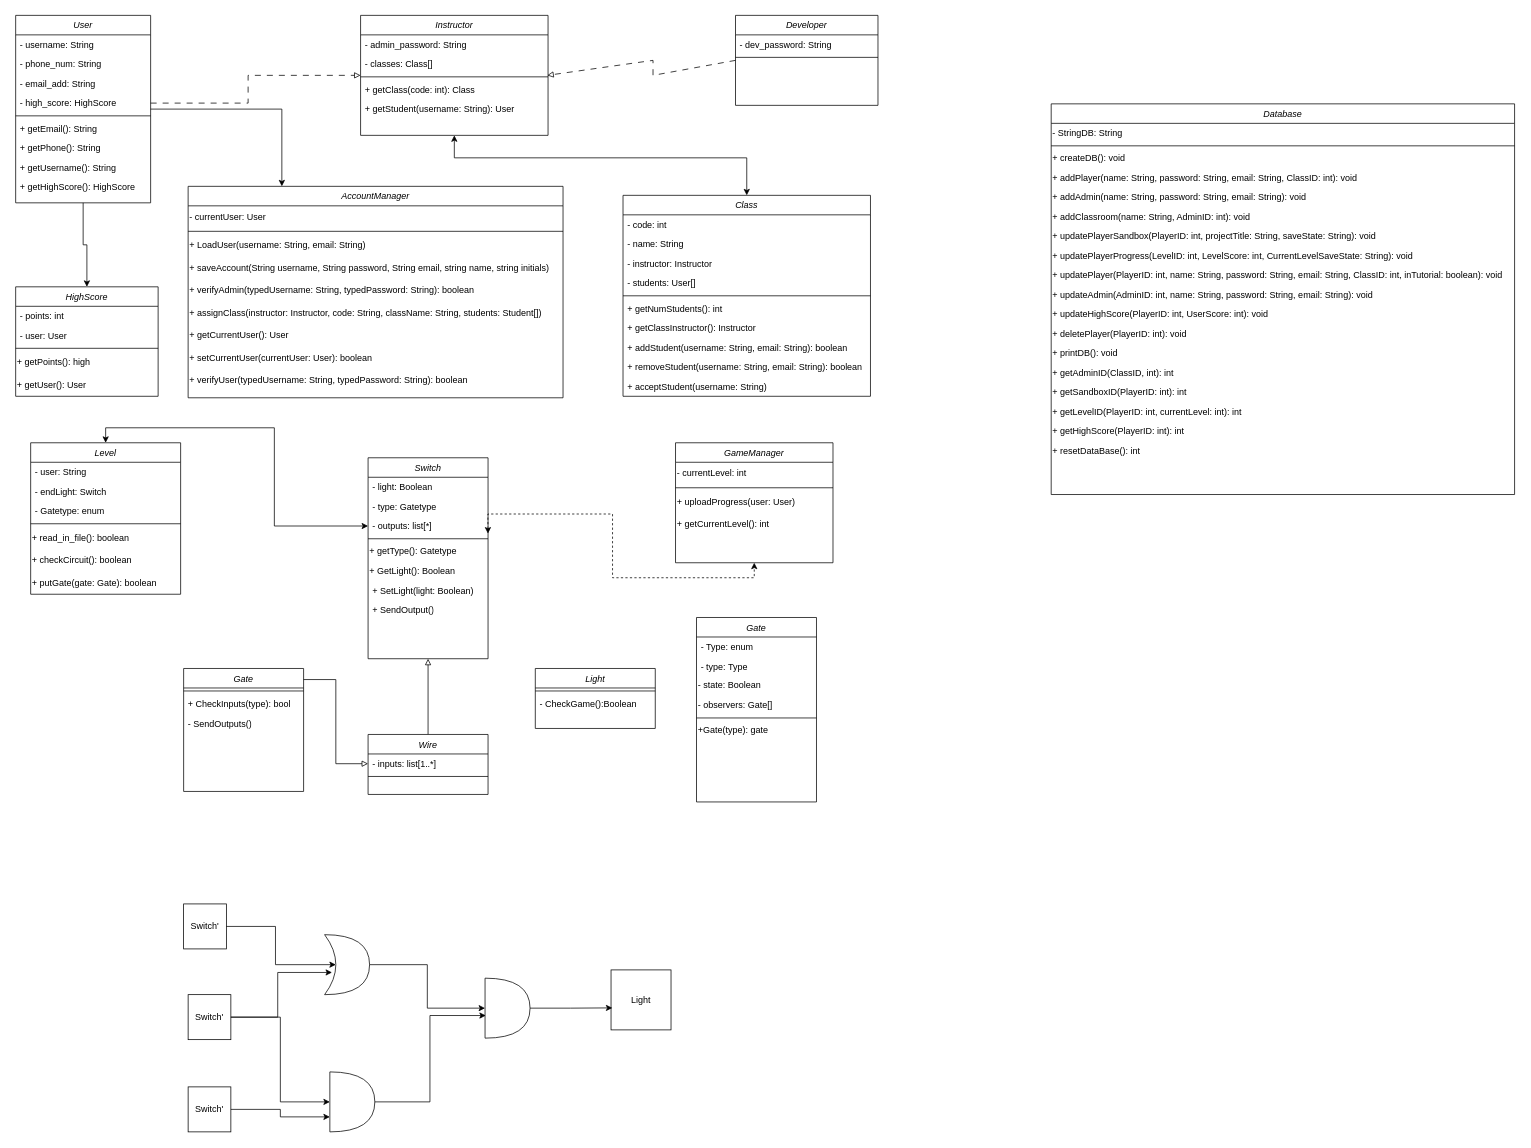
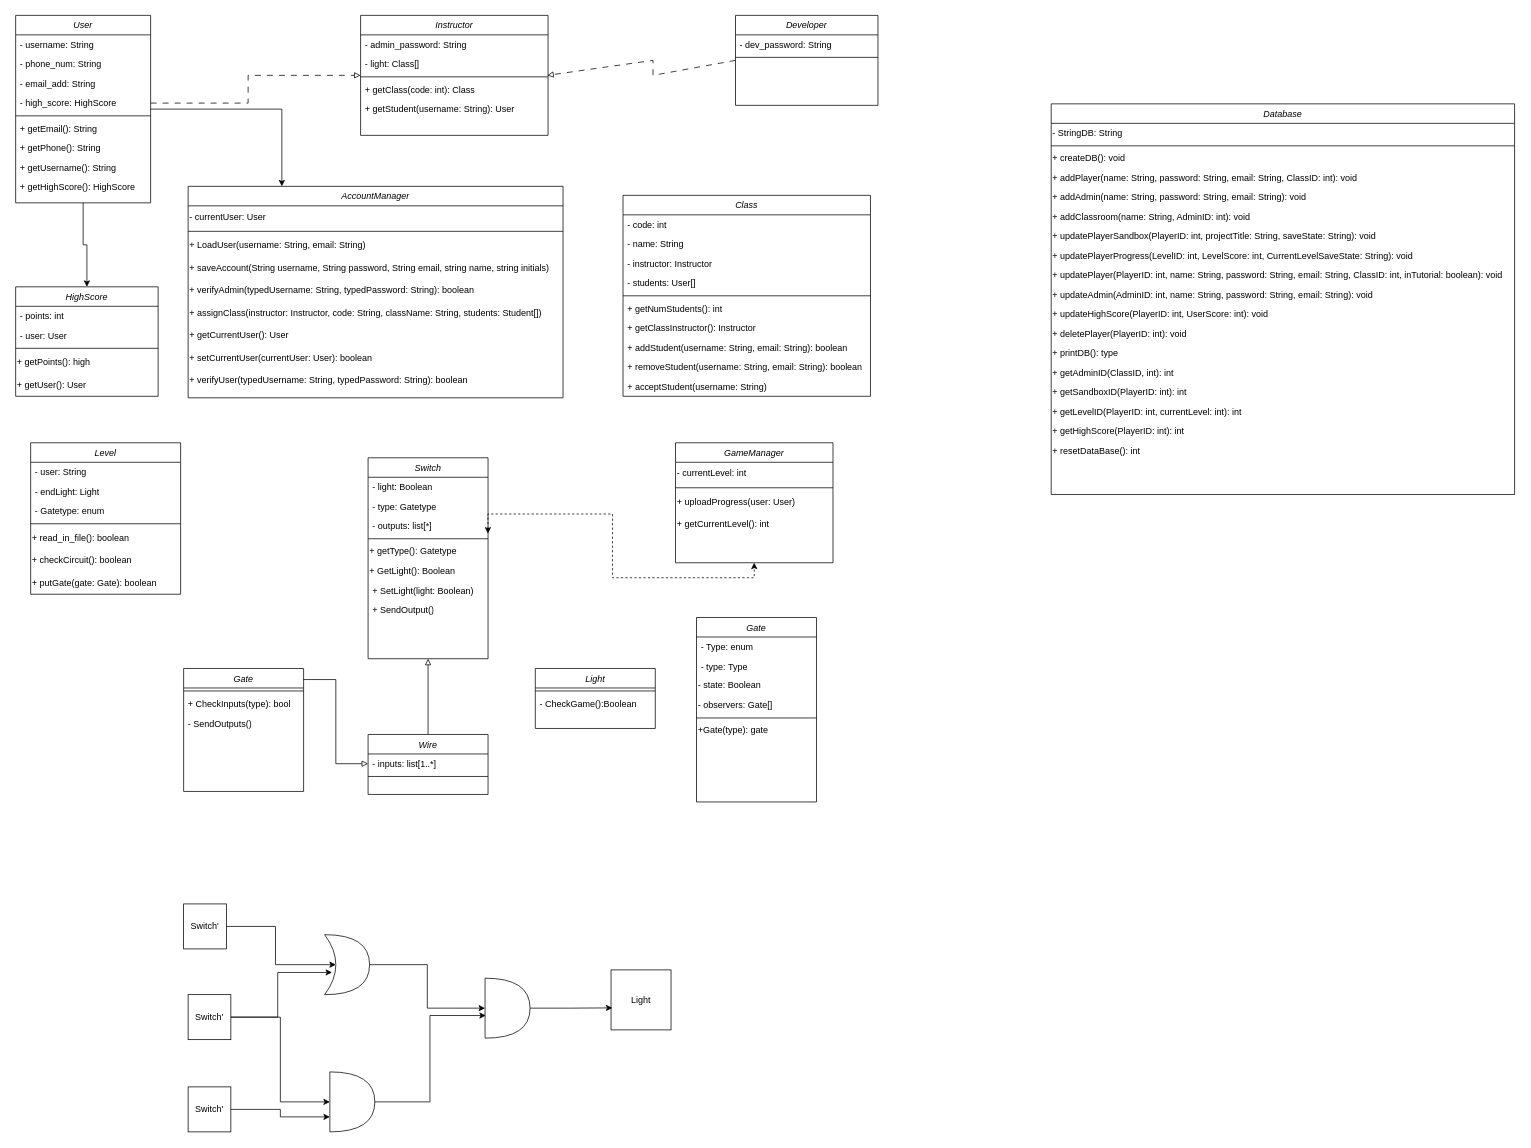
node "- classes: Class[]": label "- classes: Class[]" -> "- light: Class[]"
edge "Instructor" -- "Class": removed
node "+ printDB(): void": label "+ printDB(): void" -> "+ printDB(): type"
edge "Level" -- "- outputs: list[*]": removed
node "- endLight: Switch": label "- endLight: Switch" -> "- endLight: Light"
